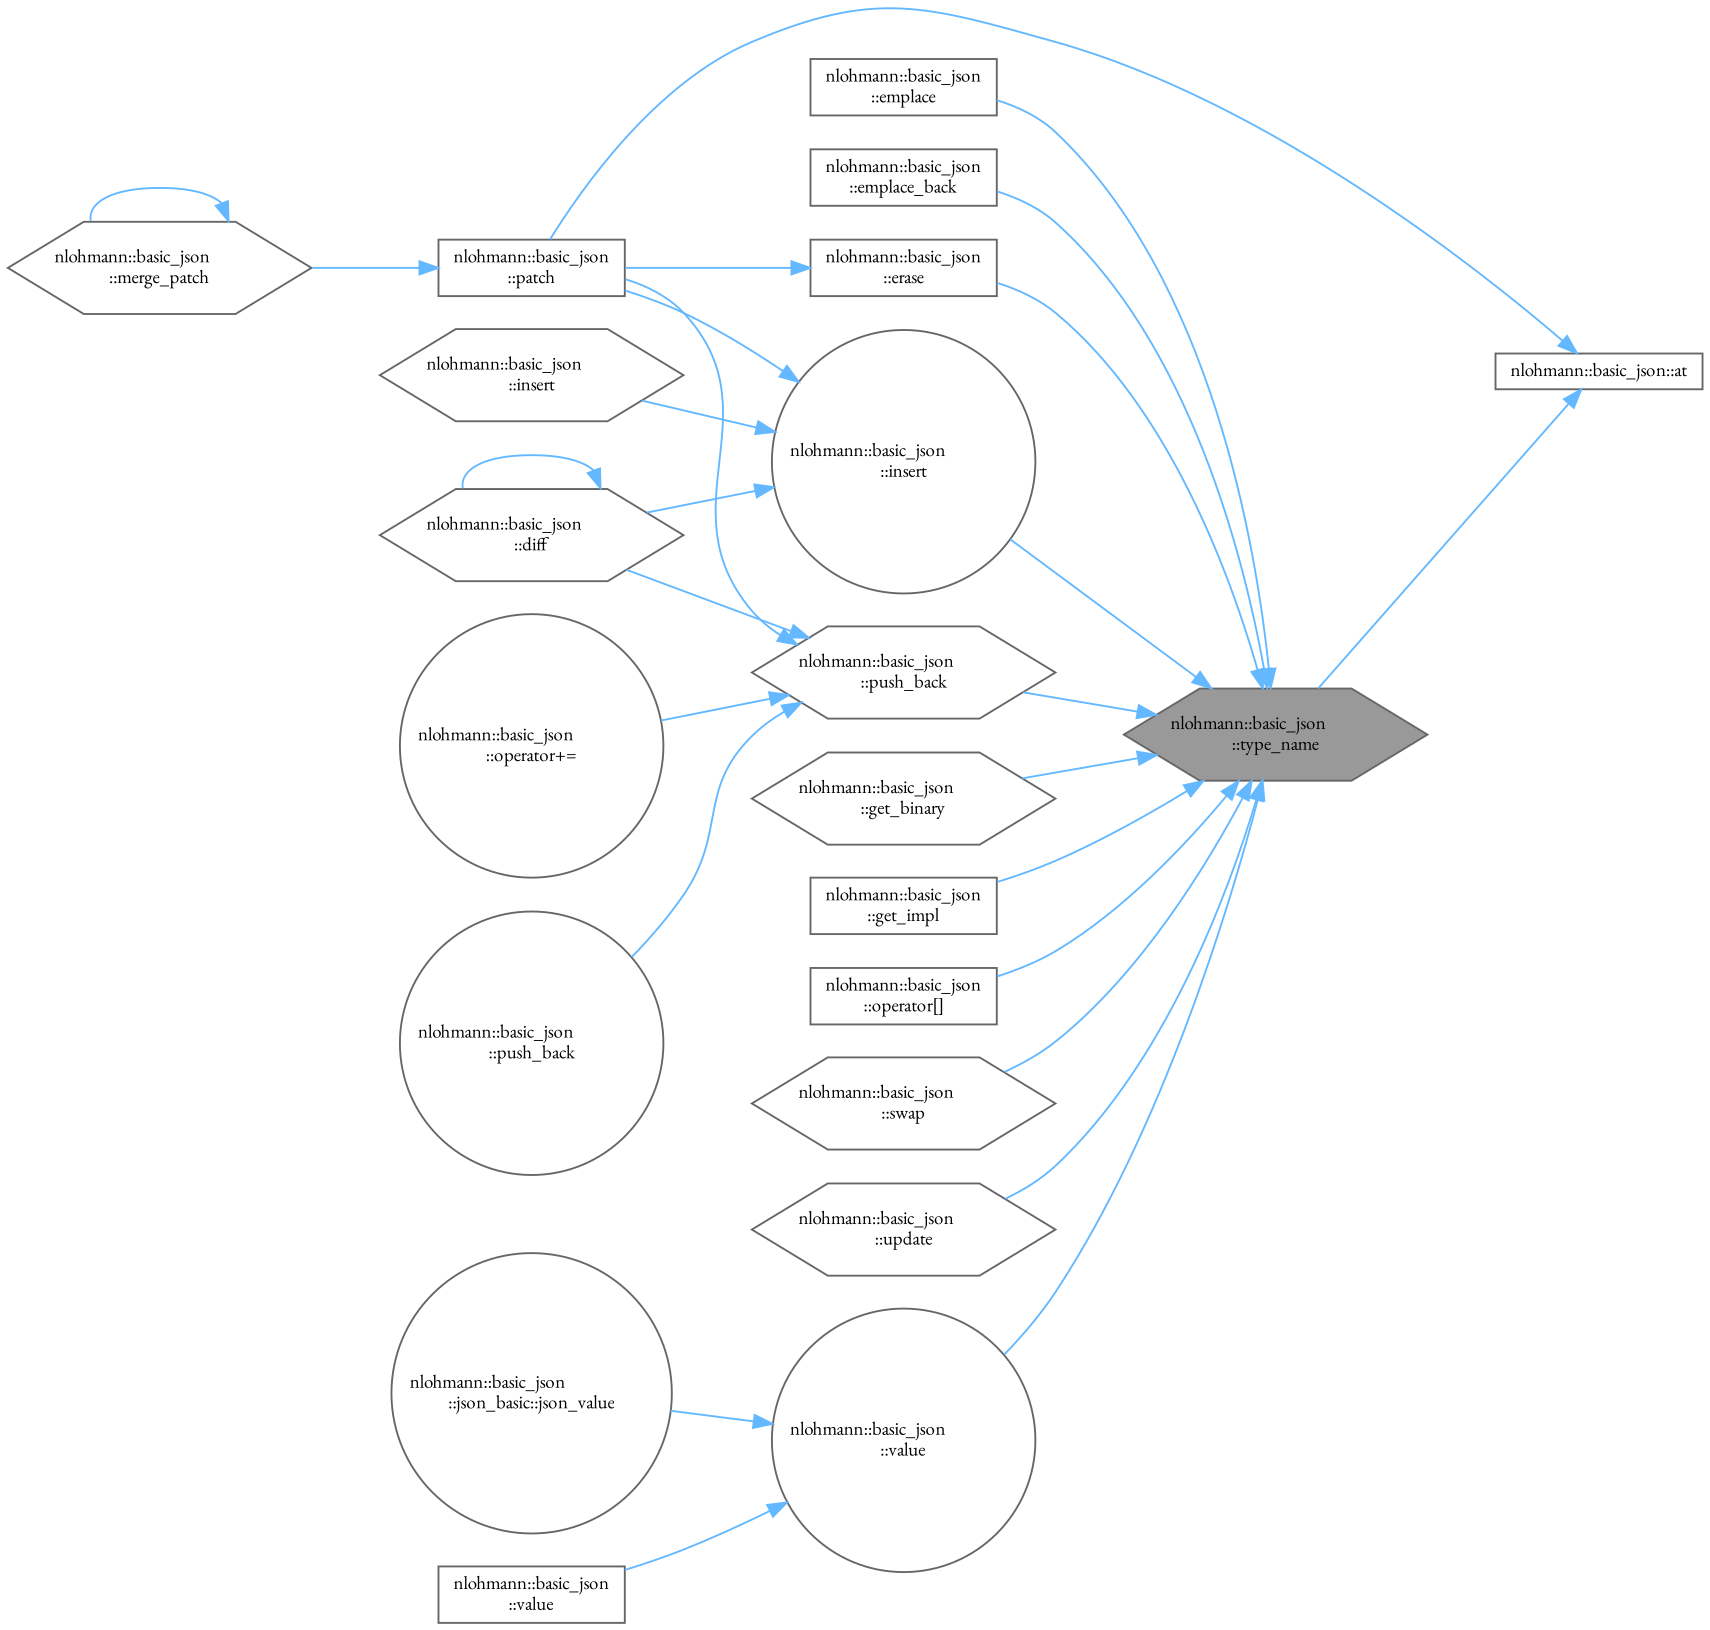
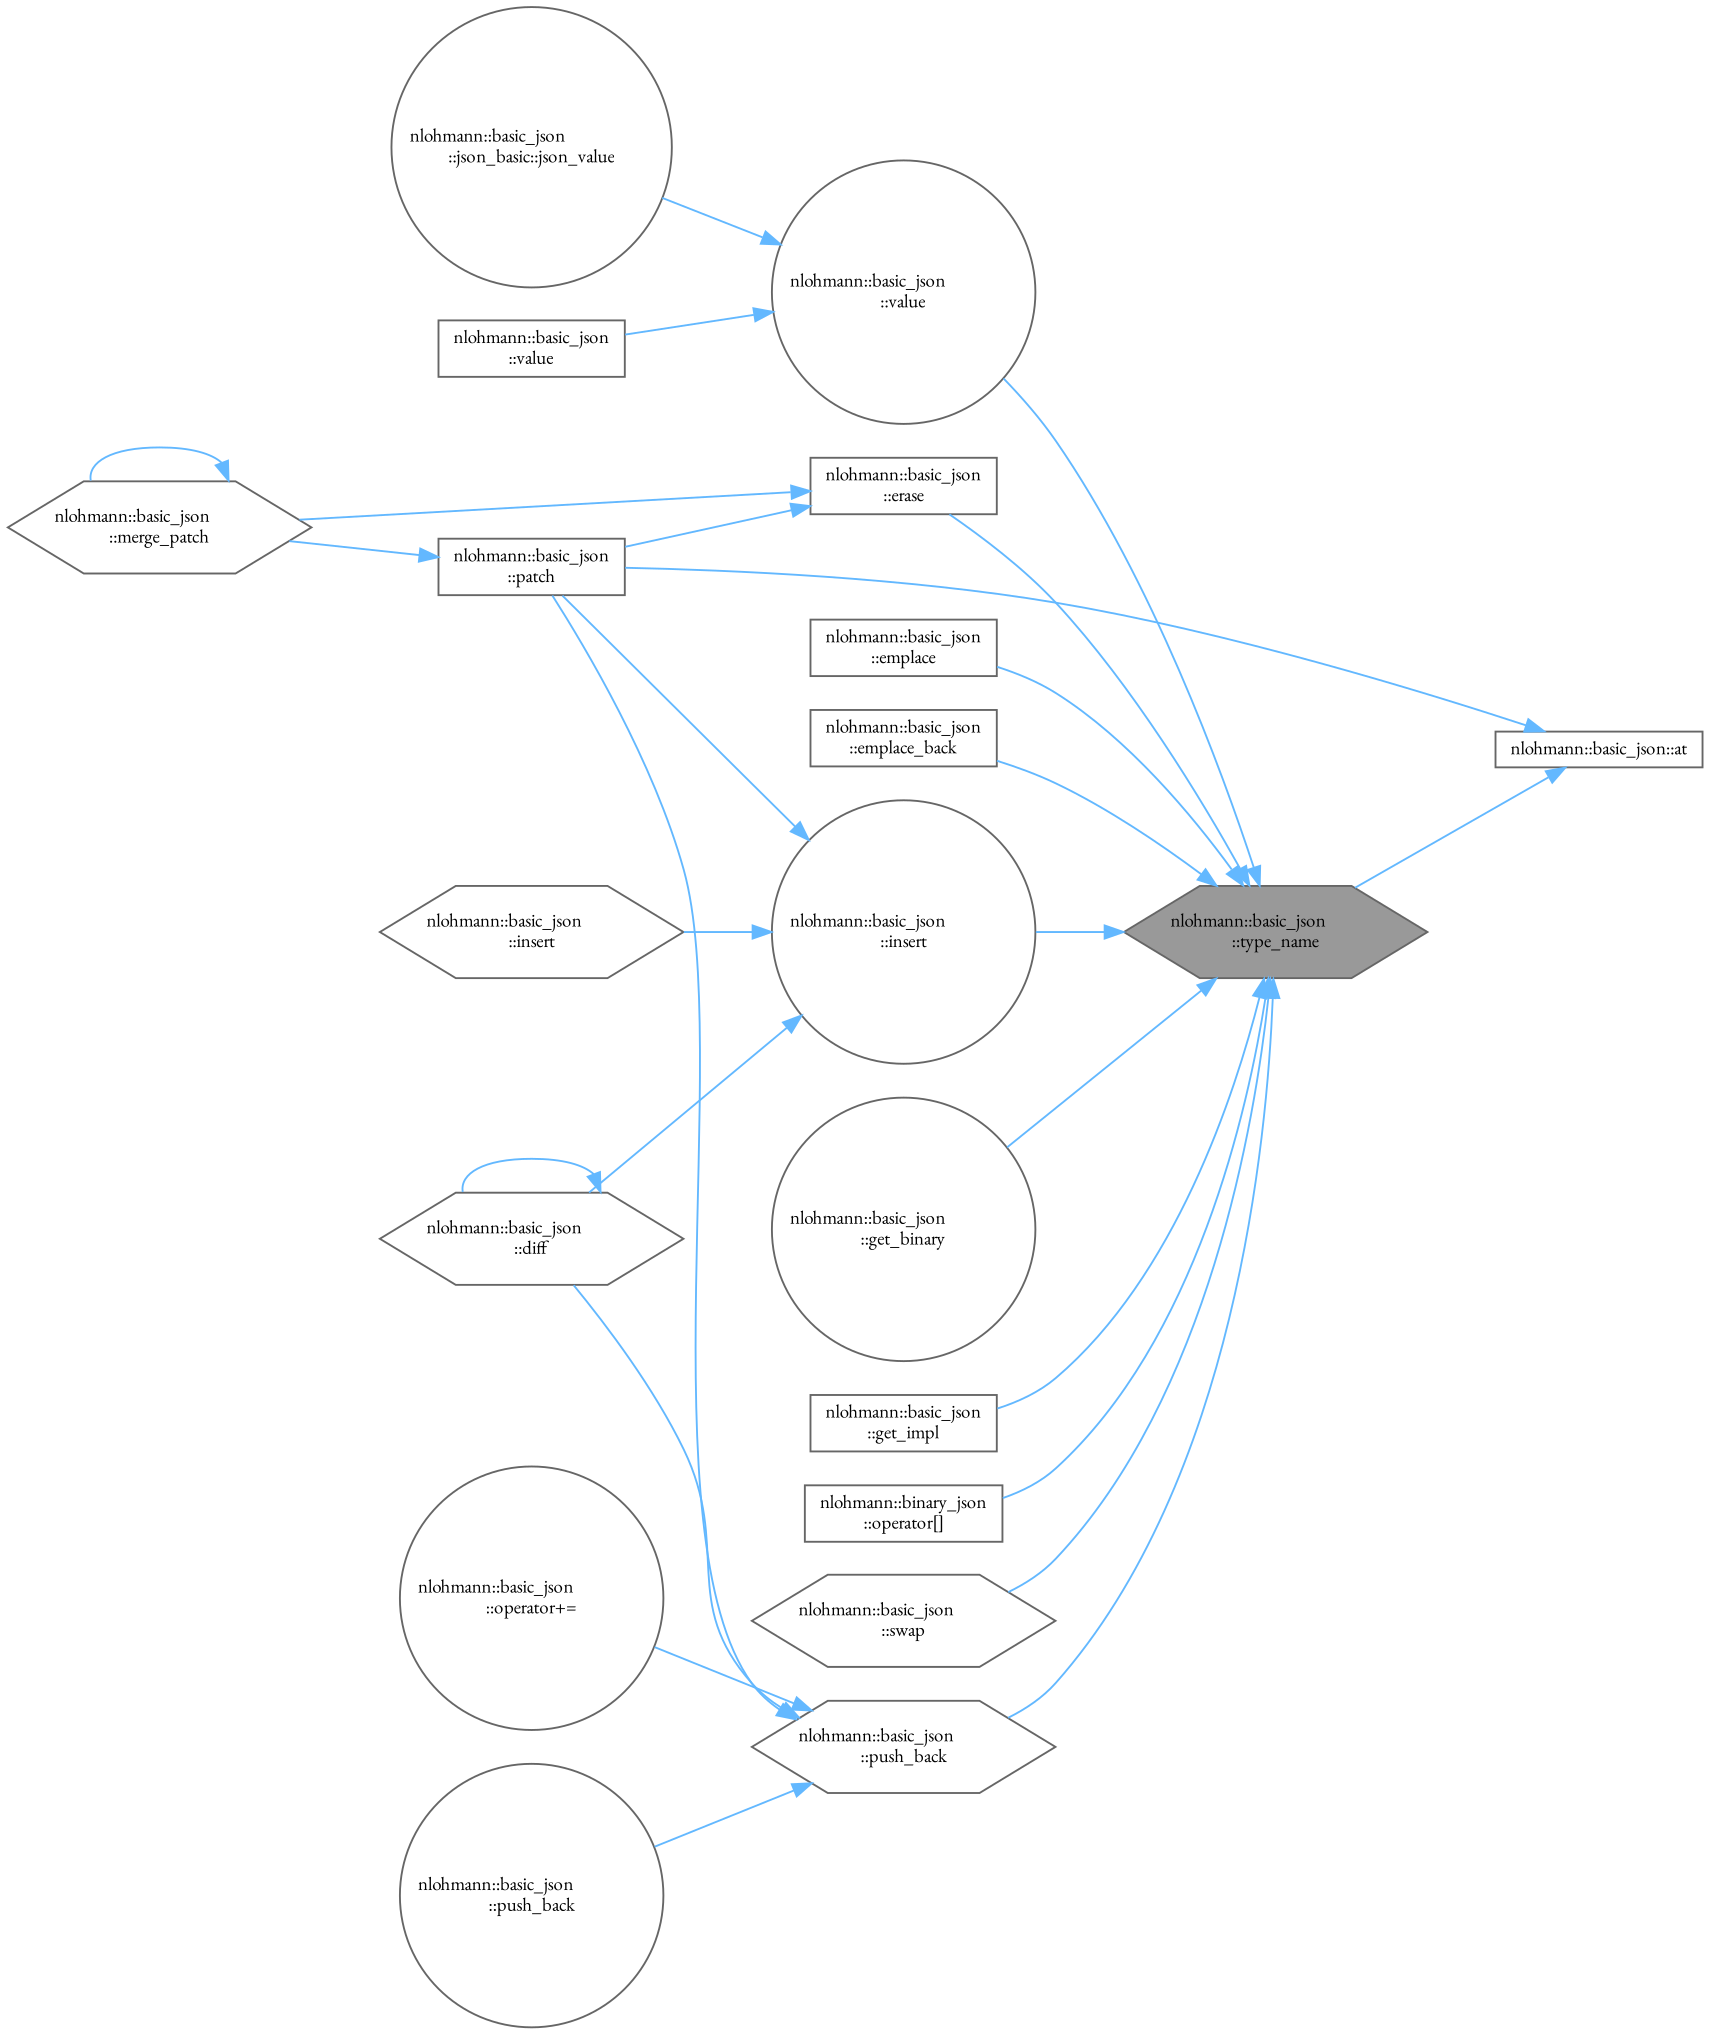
edge "nlohmann::basic_json ::merge_patch" -> "nlohmann::basic_json ::erase": added
node "nlohmann::basic_json ::get_binary": shape hexagon -> circle
node "nlohmann::basic_json ::operator[]": label "nlohmann::basic_json ::operator[]" -> "nlohmann::binary_json ::operator[]"
node "nlohmann::basic_json ::update": removed
